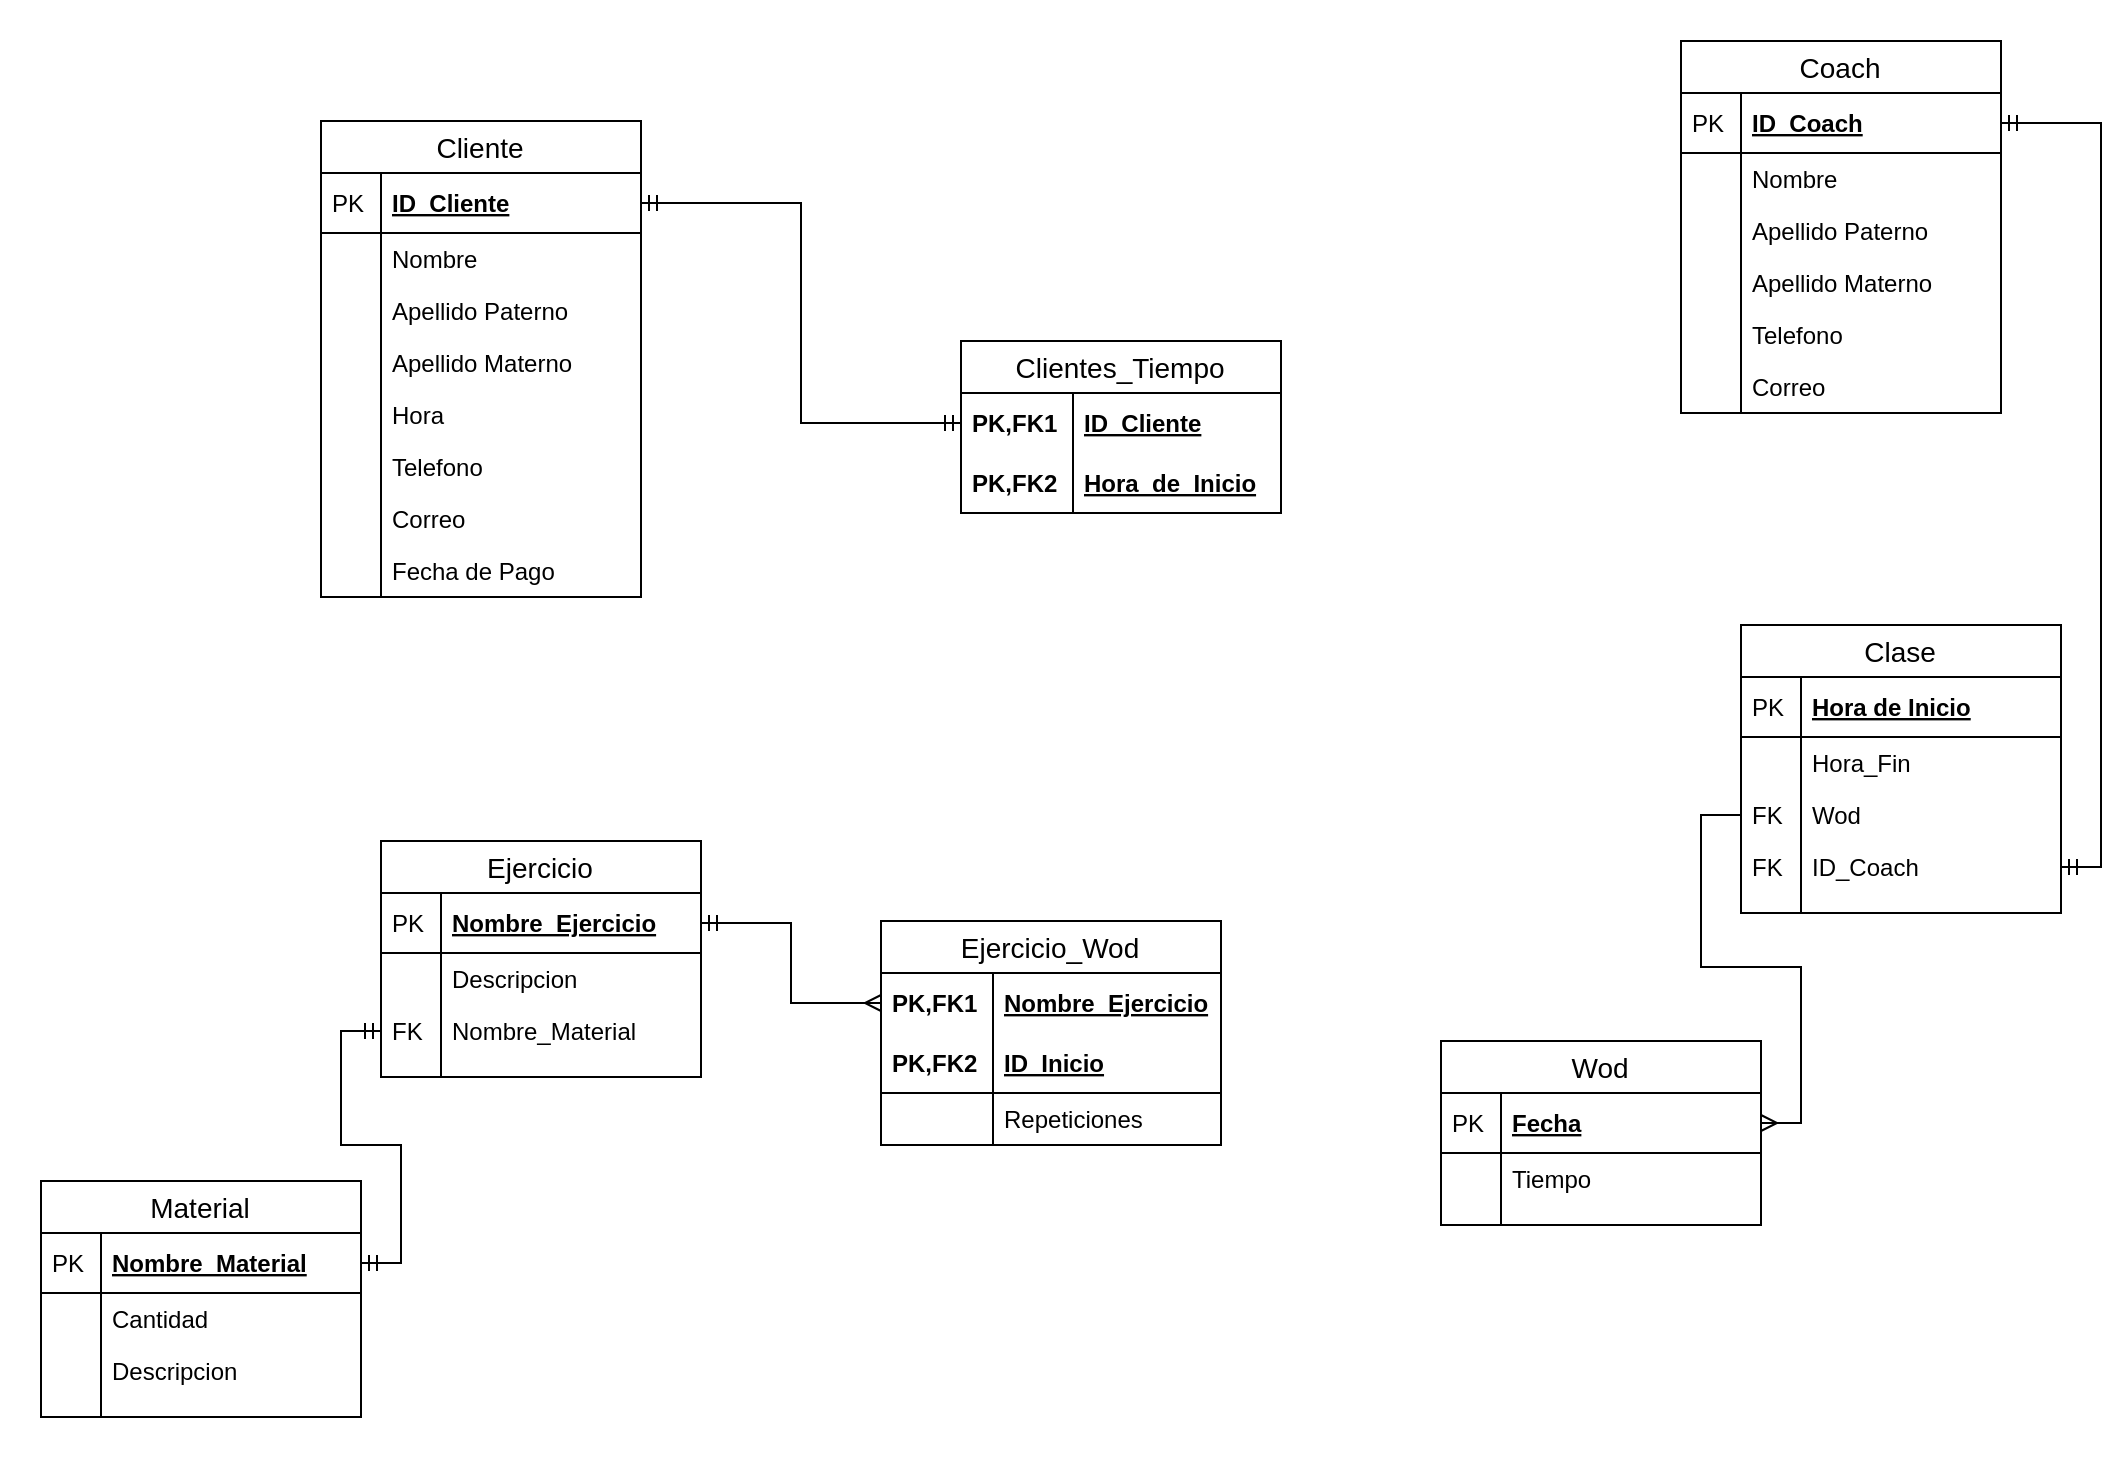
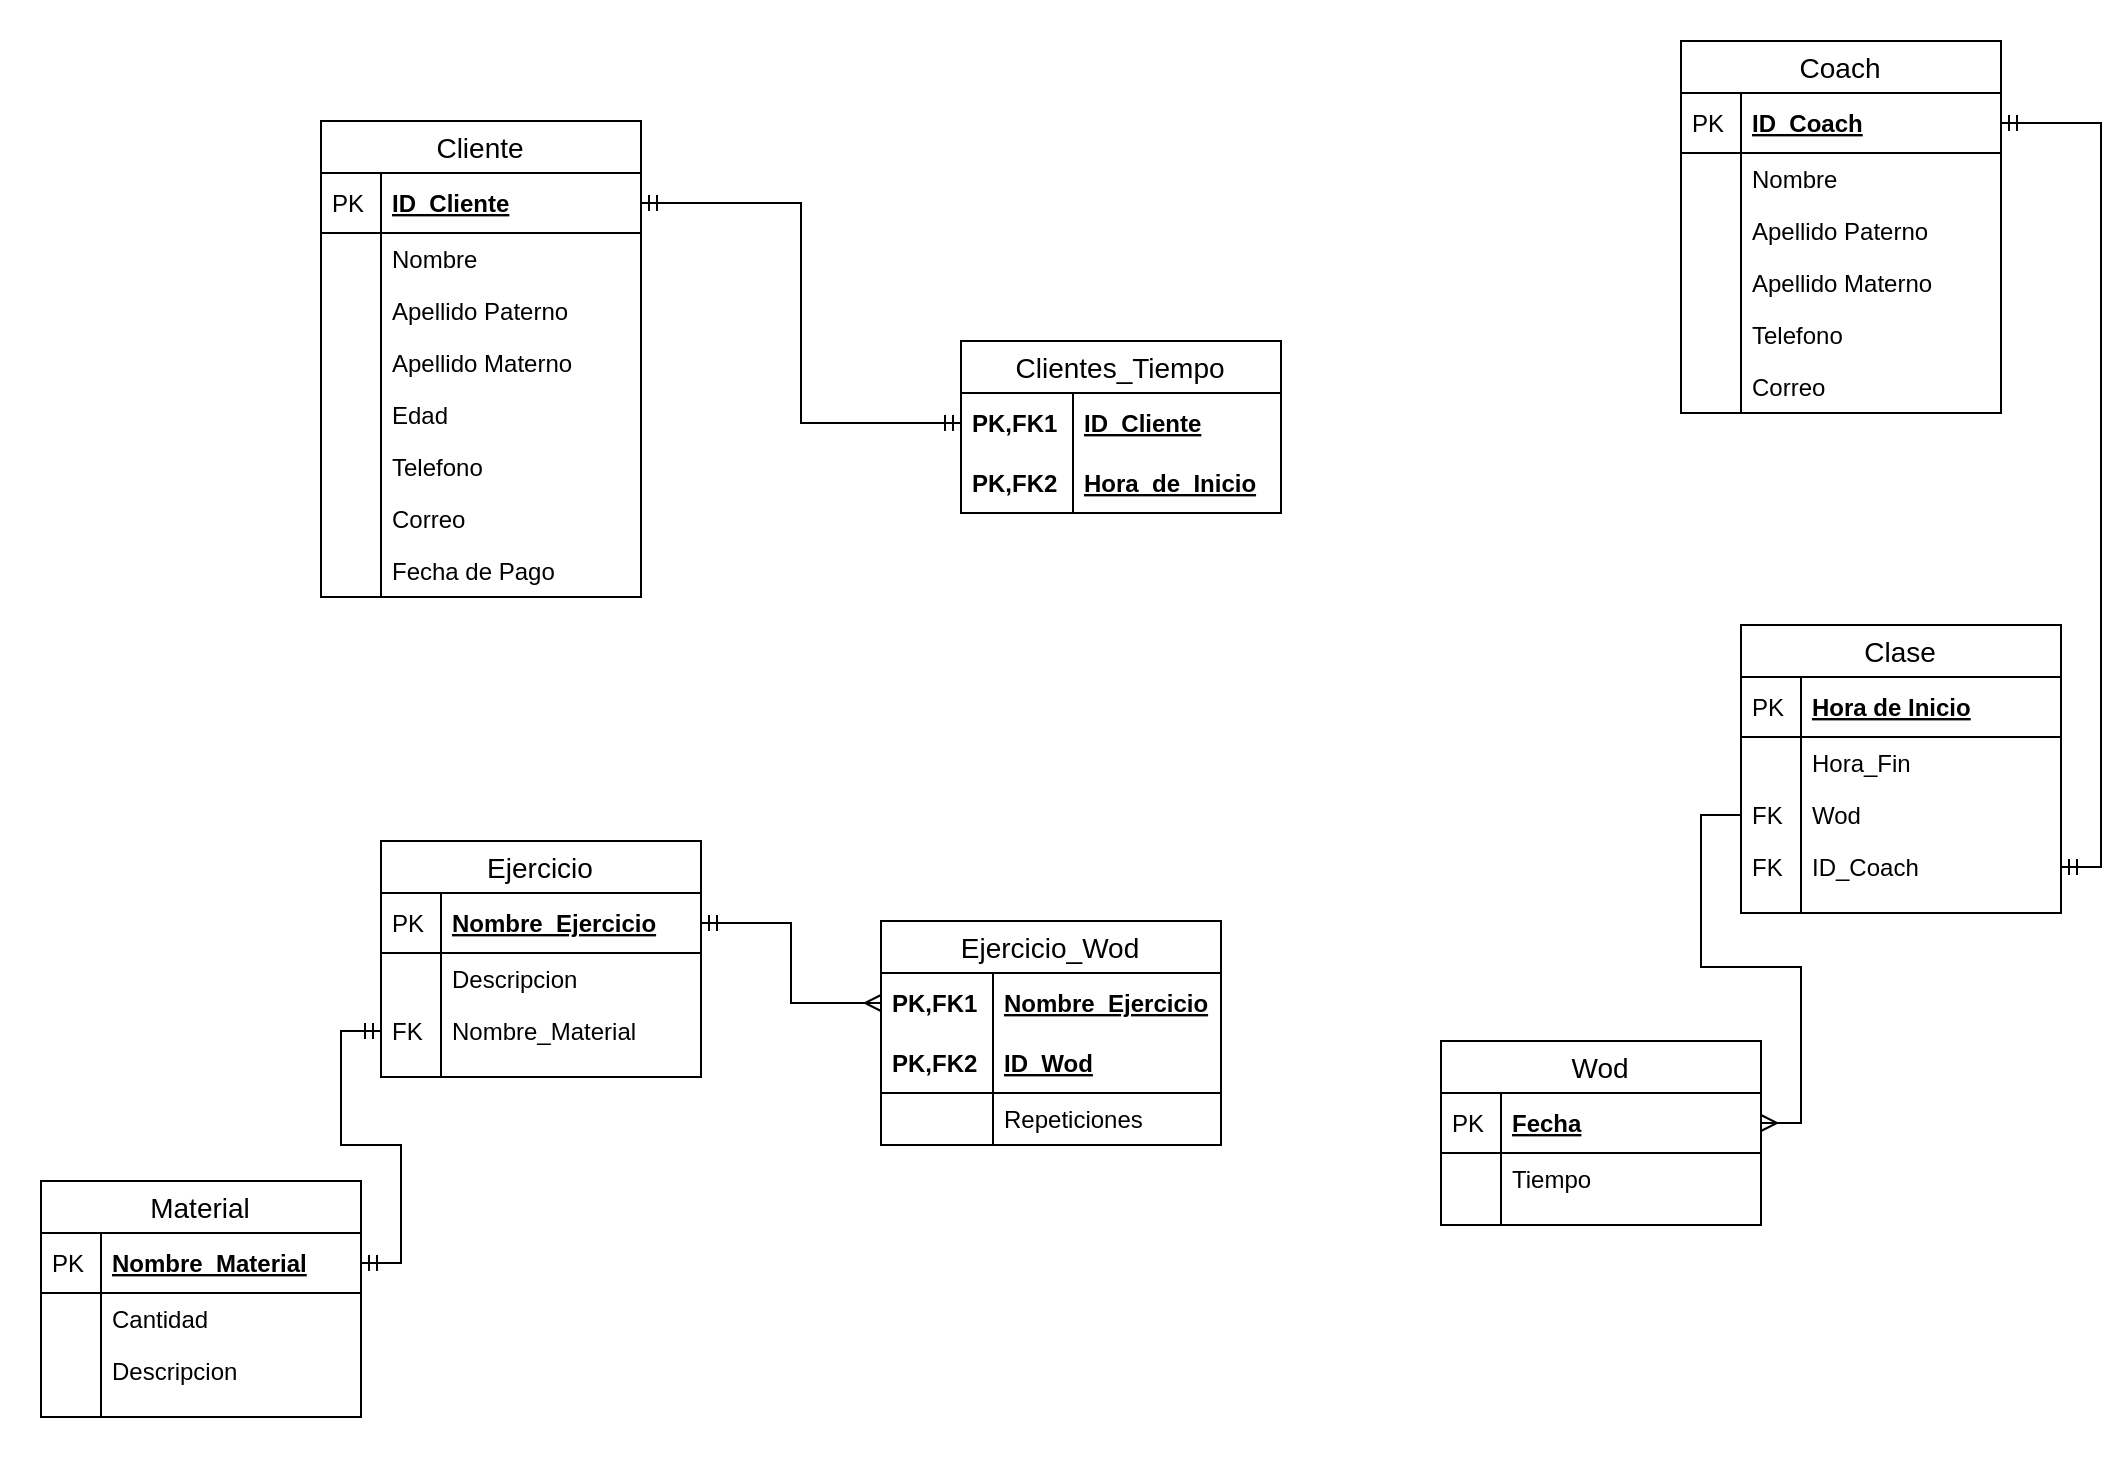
node "Hora": label "Hora" -> "Edad"
node "ID_Inicio": label "ID_Inicio" -> "ID_Wod"
